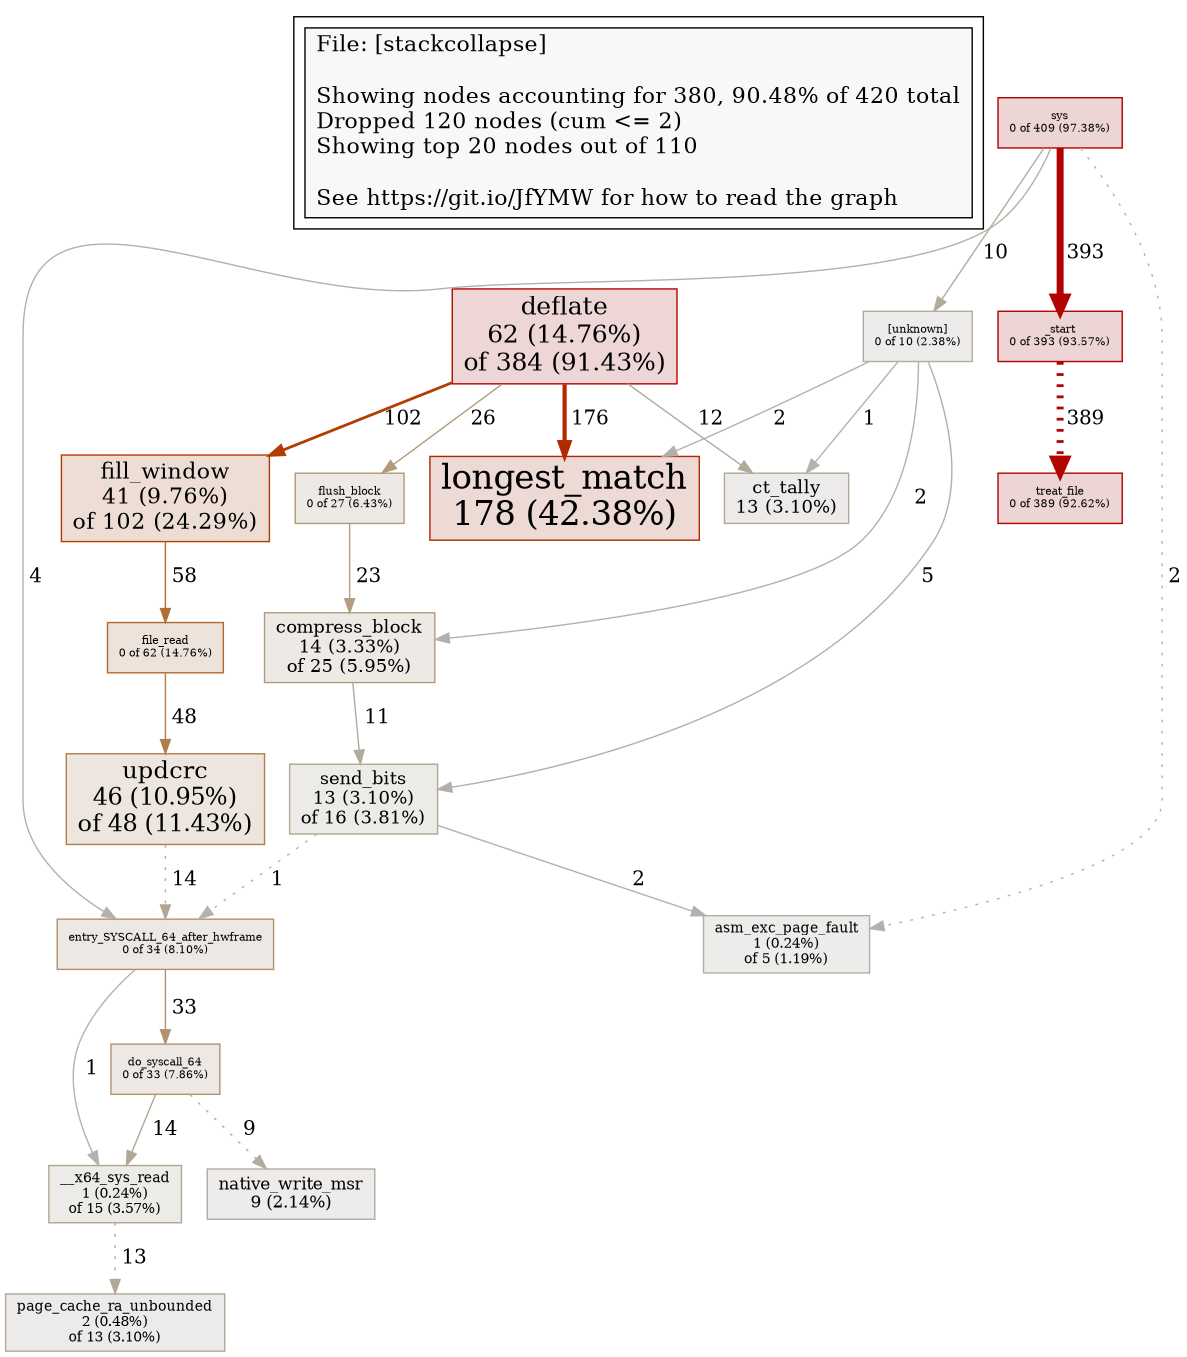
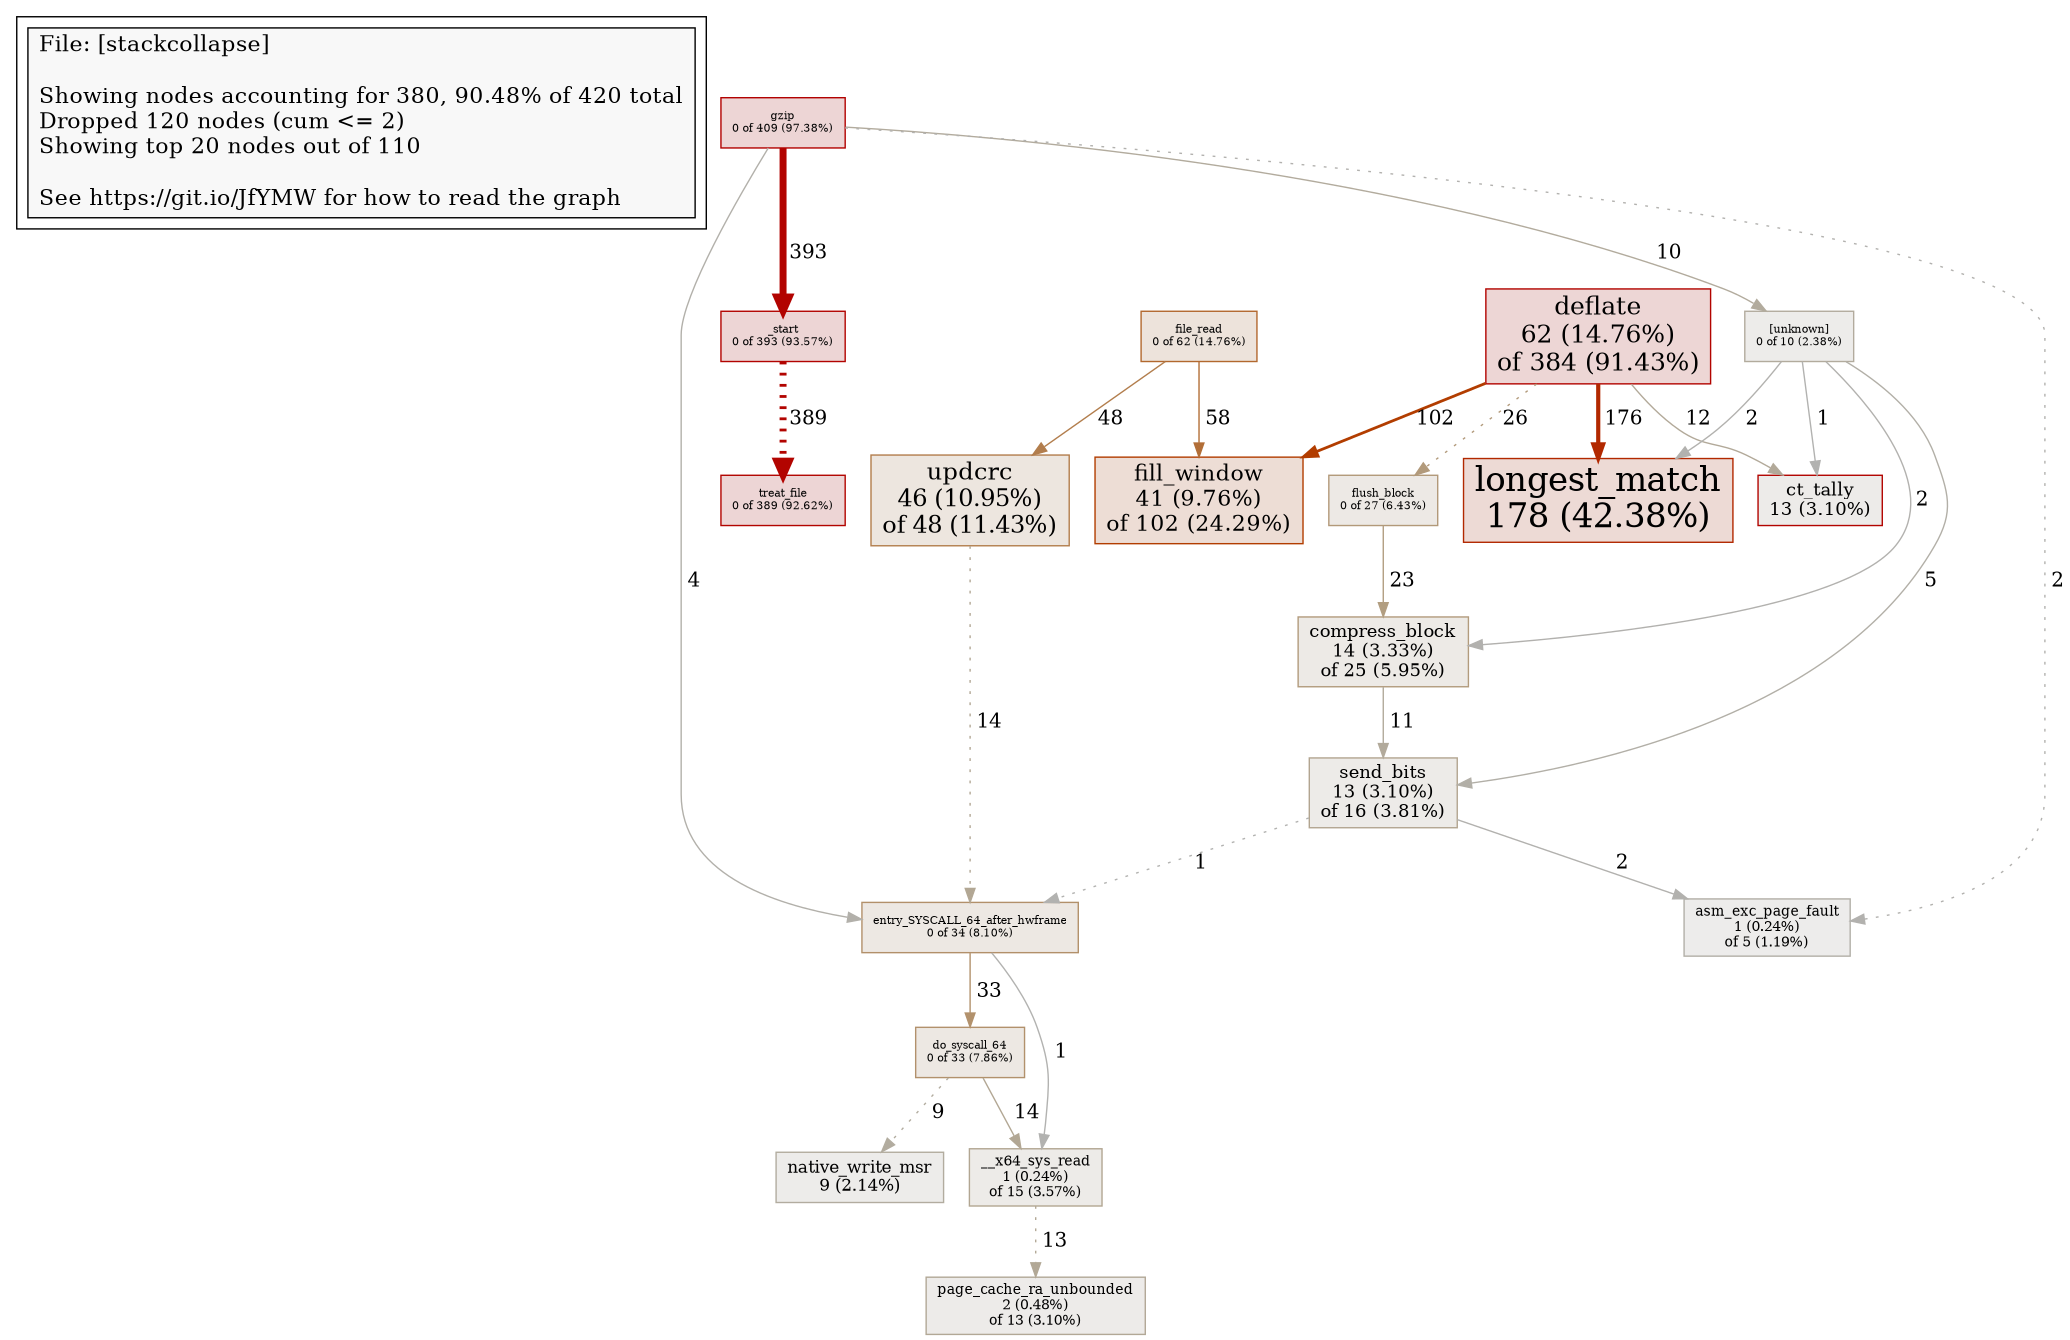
node "sys 0 of 409 (97.38%)": label "sys 0 of 409 (97.38%)" -> "gzip 0 of 409 (97.38%)"
edge "deflate 62 (14.76%) of 384 (91.43%)" -> "flush_block 0 of 27 (6.43%)": style solid -> dotted
node "ct_tally 13 (3.10%)": color #b2a896 -> #b20400
edge "fill_window 41 (9.76%) of 102 (24.29%)" -> "file_read 0 of 62 (14.76%)": reversed
